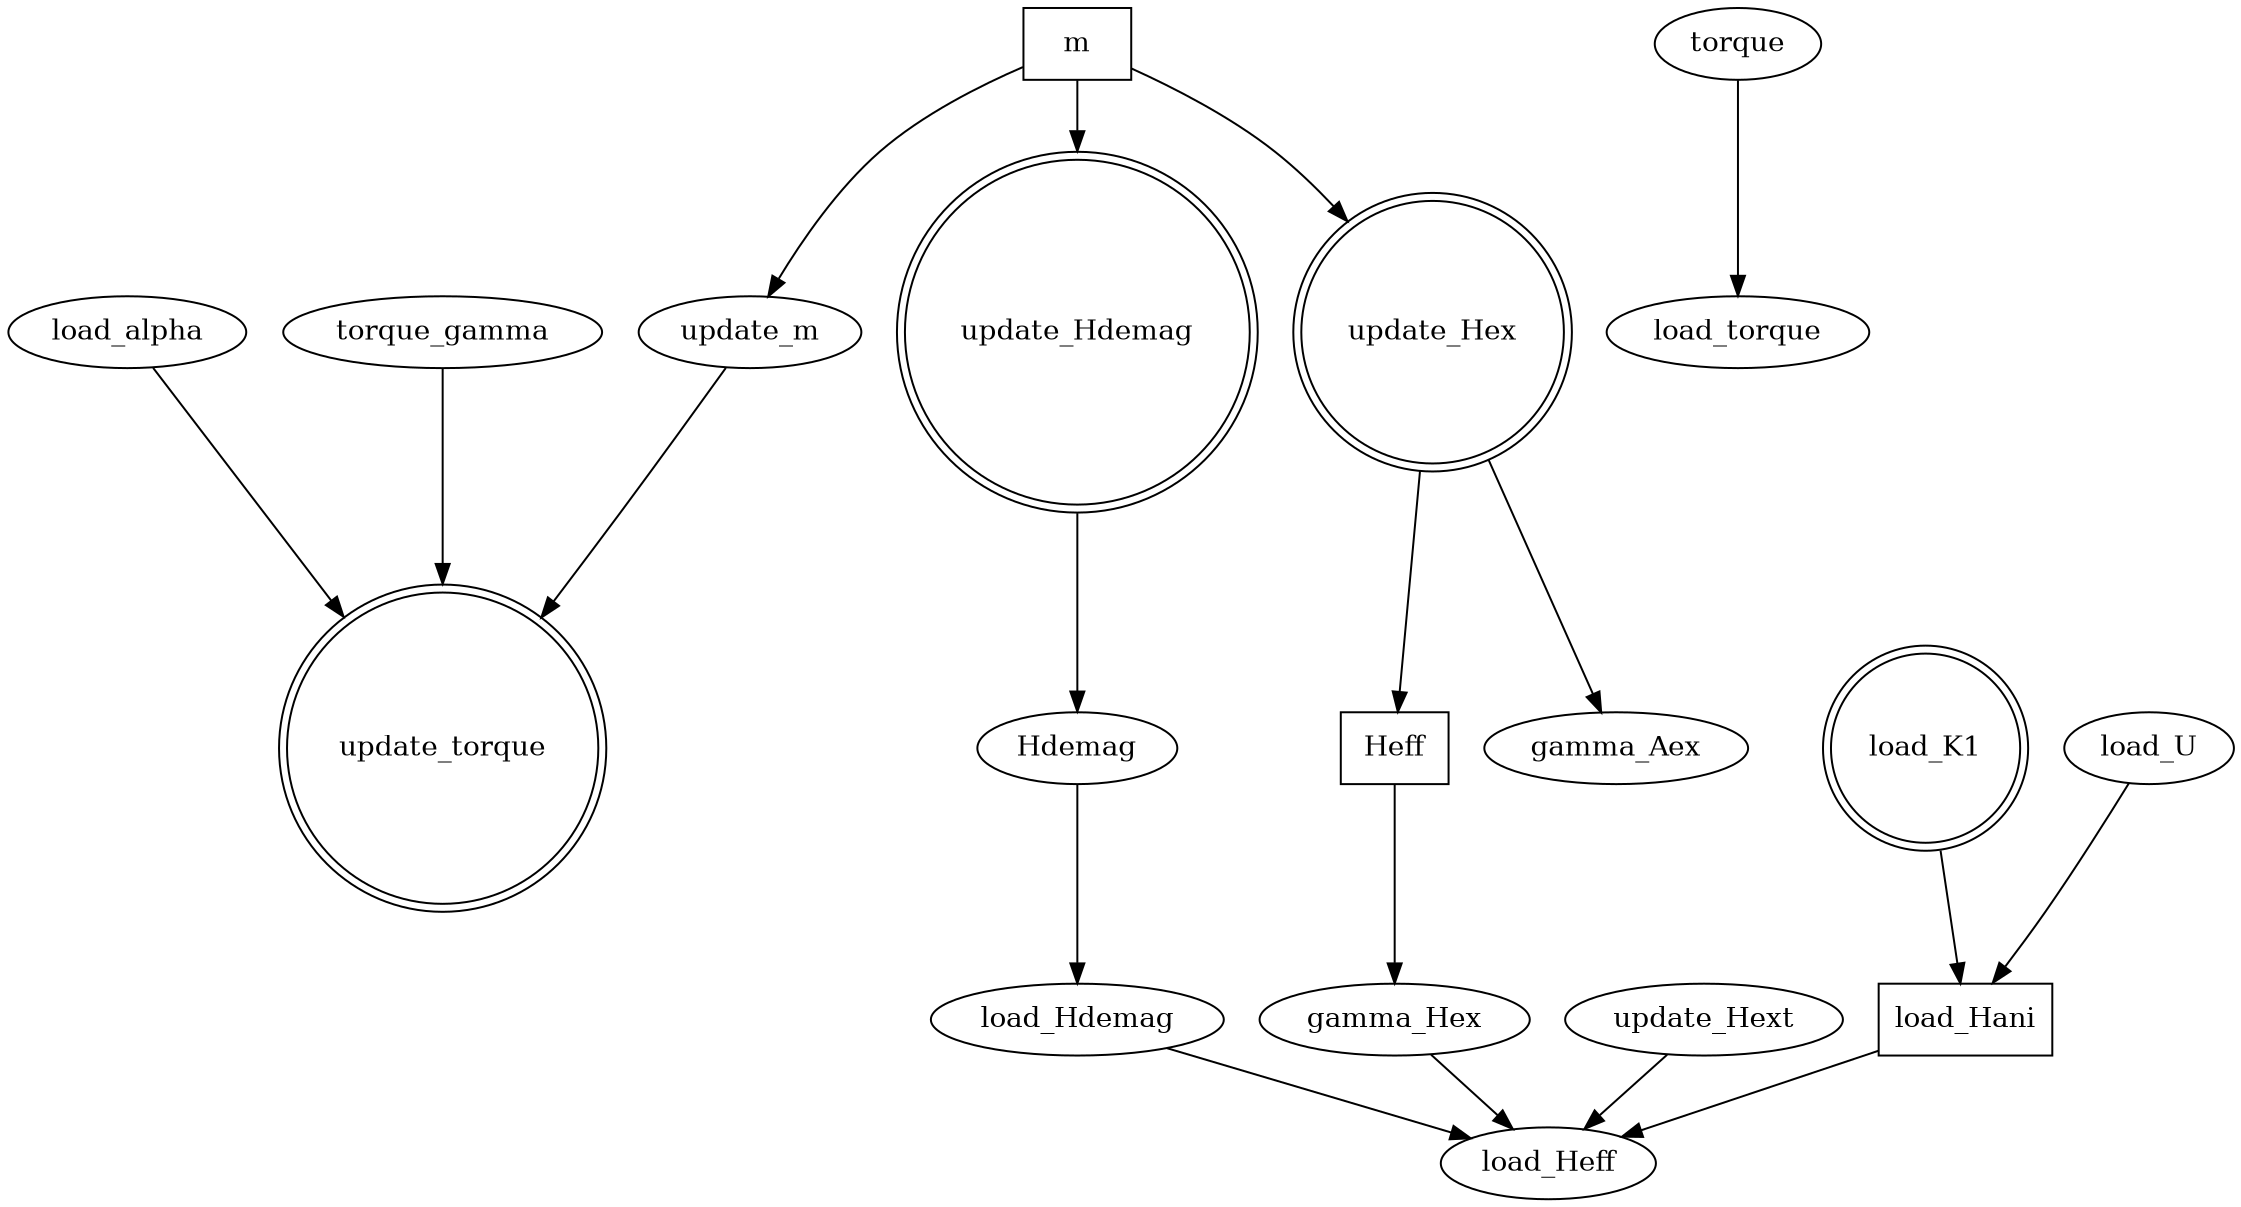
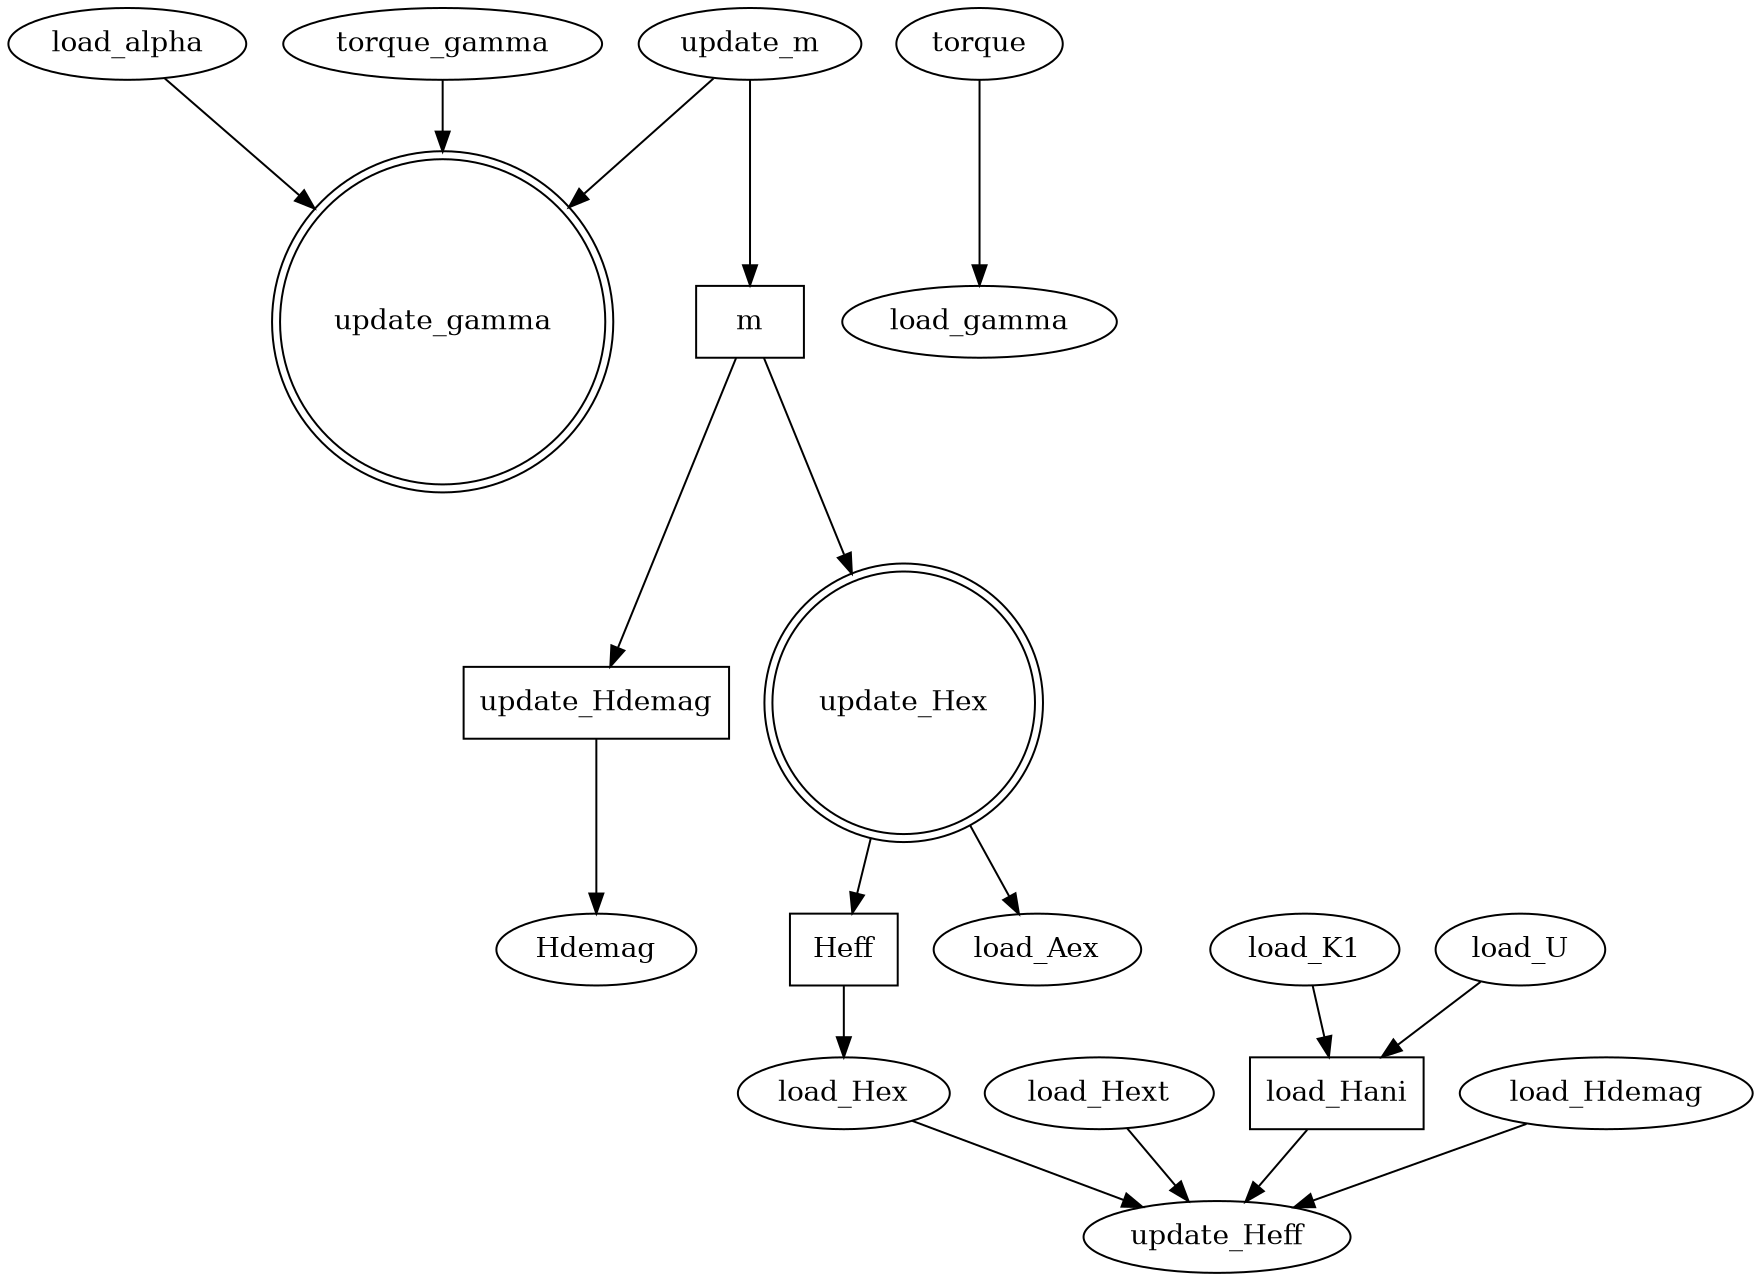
edge "m" -> "update_m": reversed
node "update_Hdemag": shape doublecircle -> box
node "load_torque": label "load_torque" -> "load_gamma"
node "update_torque": label "update_torque" -> "update_gamma"
node "gamma_Aex": label "gamma_Aex" -> "load_Aex"
node "load_K1": shape doublecircle -> ellipse
edge "Hdemag" -> "load_Hdemag": removed
node "gamma_Hex": label "gamma_Hex" -> "load_Hex"
node "update_Hext": label "update_Hext" -> "load_Hext"
node "load_Heff": label "load_Heff" -> "update_Heff"
